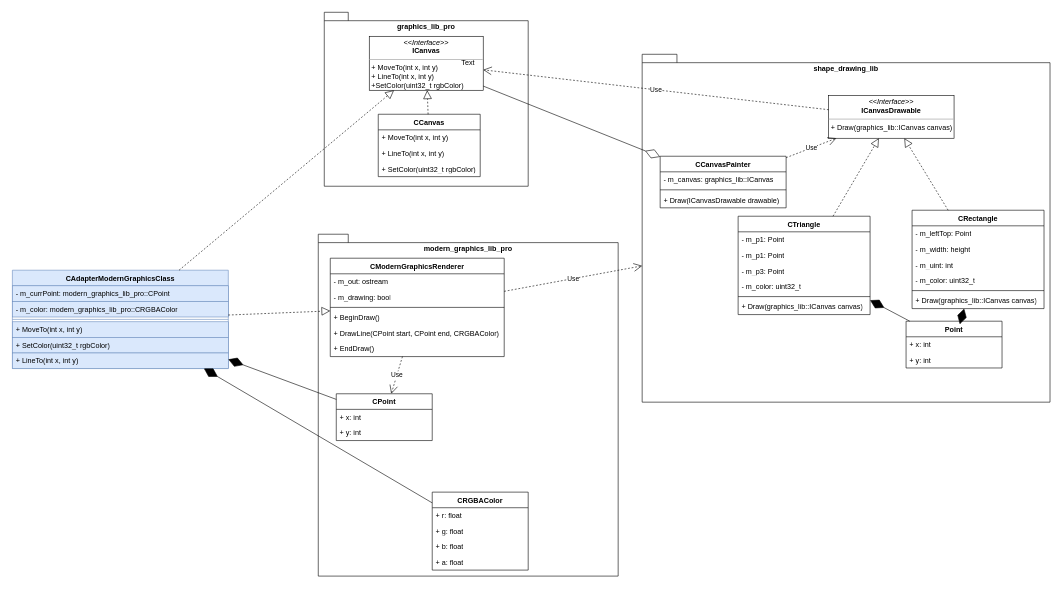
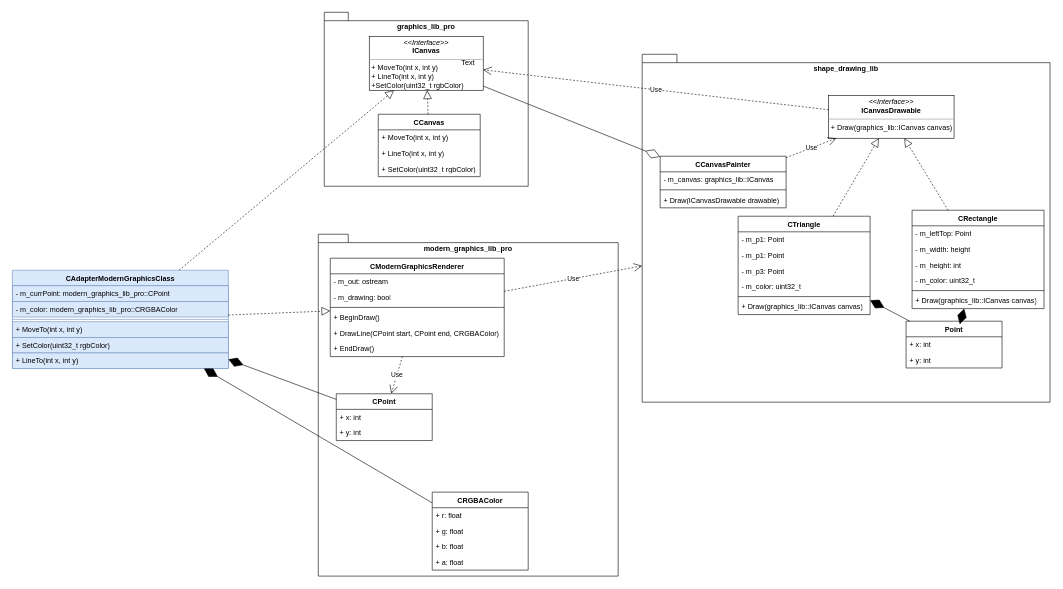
node "- m_uint: int": label "- m_uint: int" -> "- m_height: int"
